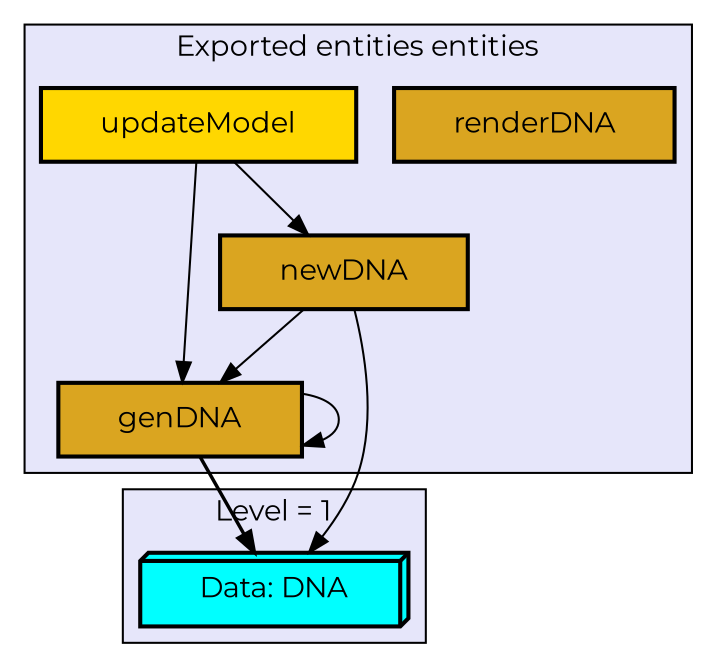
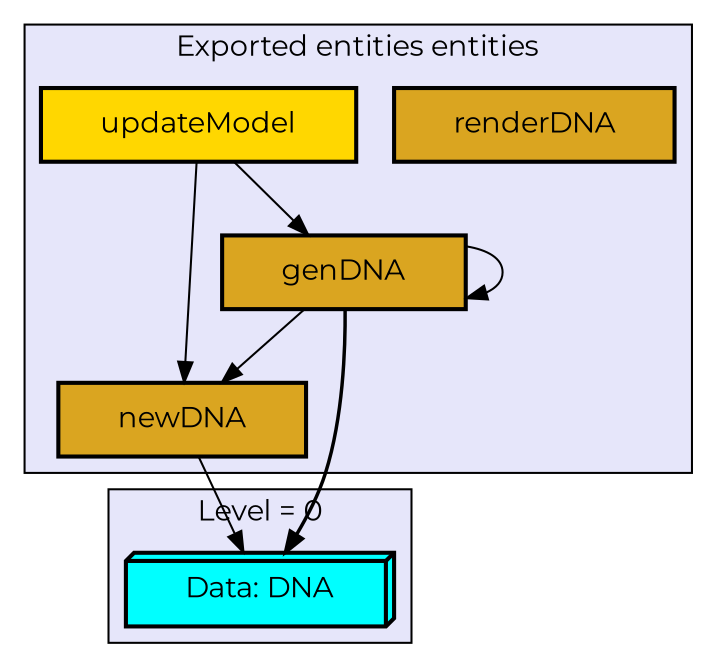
edge "newDNA" -> "genDNA": reversed
cluster "Level = 1": label "Level = 1" -> "Level = 0"
